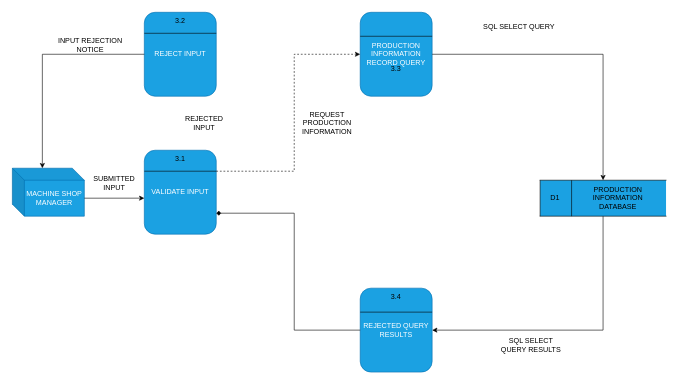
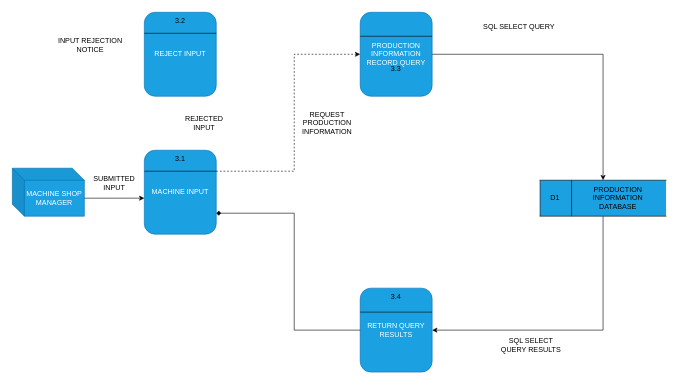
edge "REJECT INPUT" -> "MACHINE SHOP MANAGER": removed
node "VALIDATE INPUT": label "VALIDATE INPUT" -> "MACHINE INPUT"
node "REJECTED QUERY RESULTS": label "REJECTED QUERY RESULTS" -> "RETURN QUERY RESULTS"
